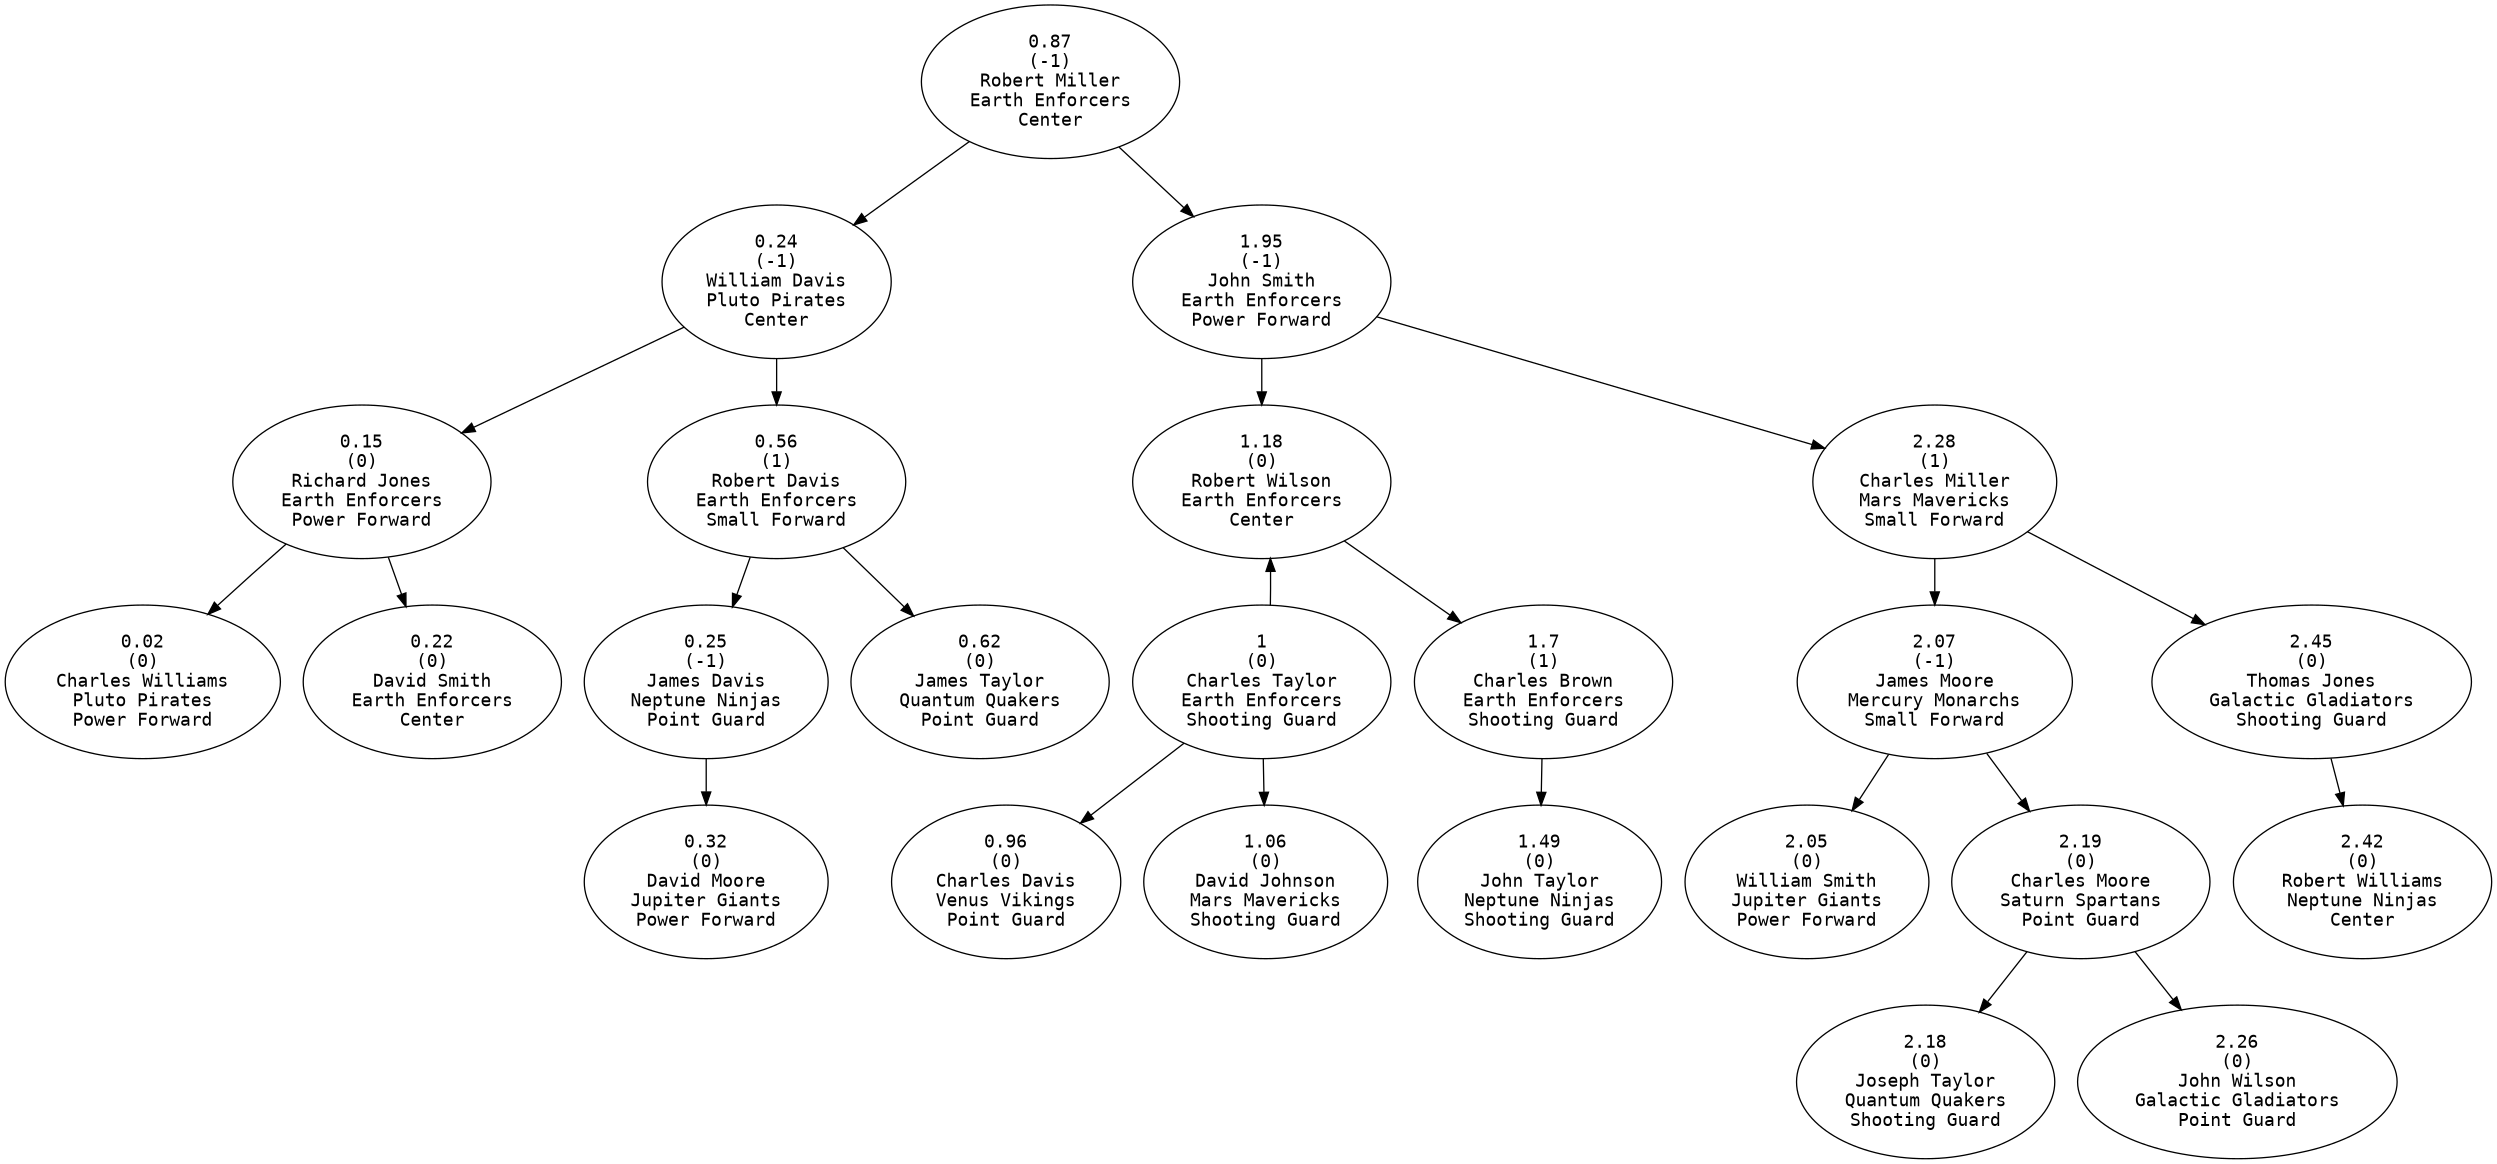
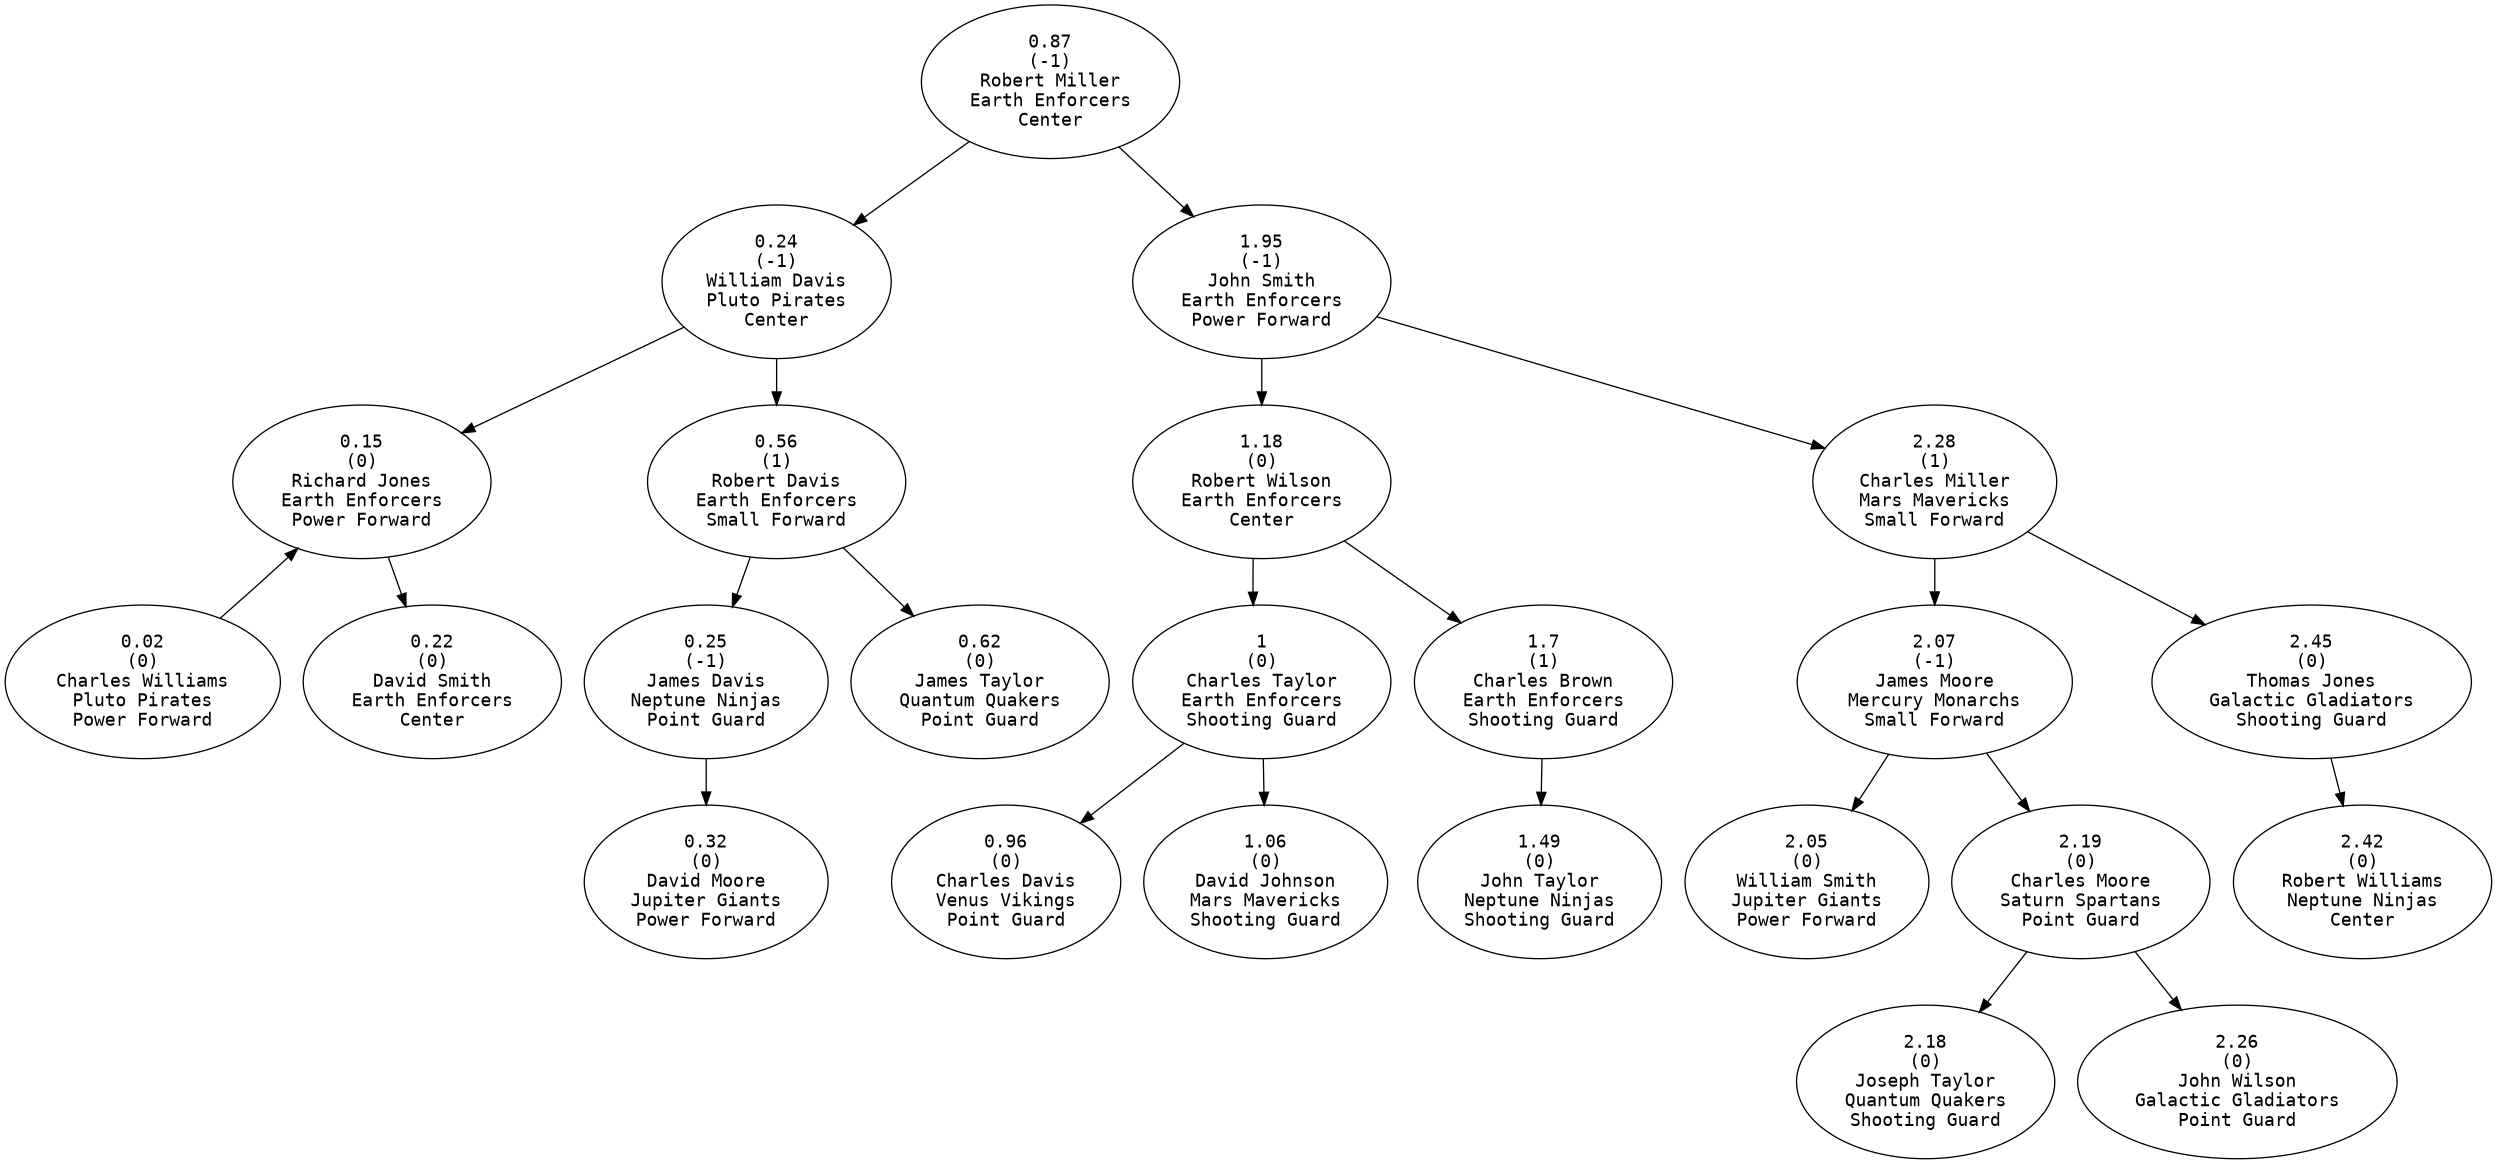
edge "0.15 (0) Richard Jones Earth Enforcers Power Forward" -> "0.02 (0) Charles Williams Pluto Pirates Power Forward": reversed
edge "1 (0) Charles Taylor Earth Enforcers Shooting Guard" -> "1.18 (0) Robert Wilson Earth Enforcers Center": reversed
